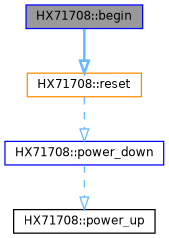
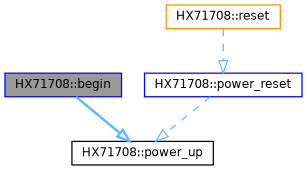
edge "HX71708::begin" -> "HX71708::reset": now "HX71708::begin" -> "HX71708::power_up"
node "HX71708::power_down": label "HX71708::power_down" -> "HX71708::power_reset"
